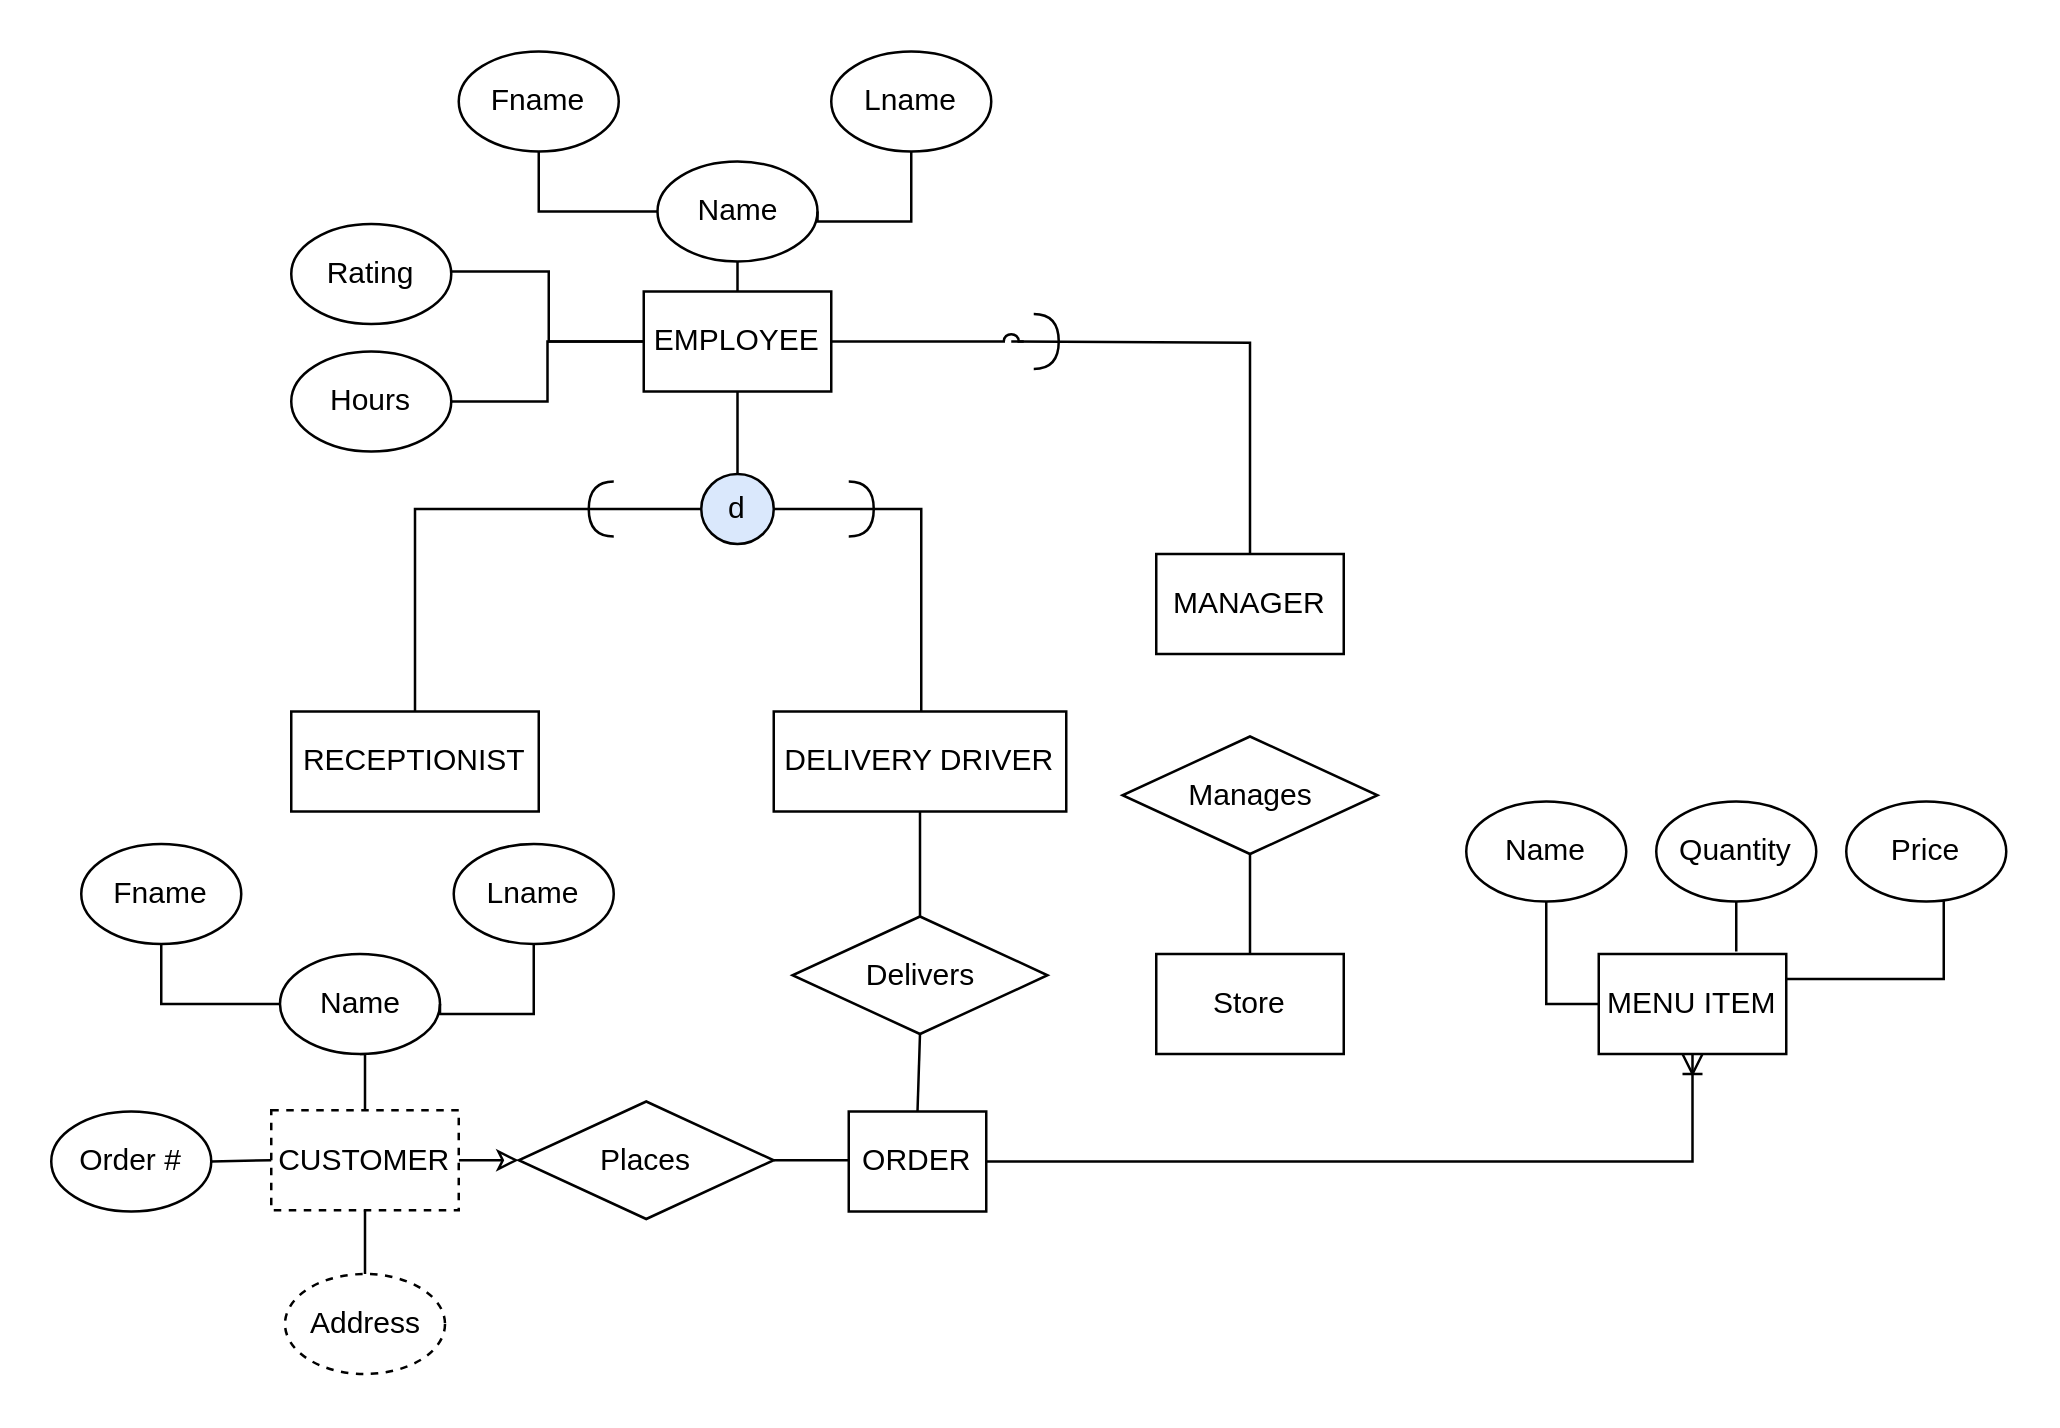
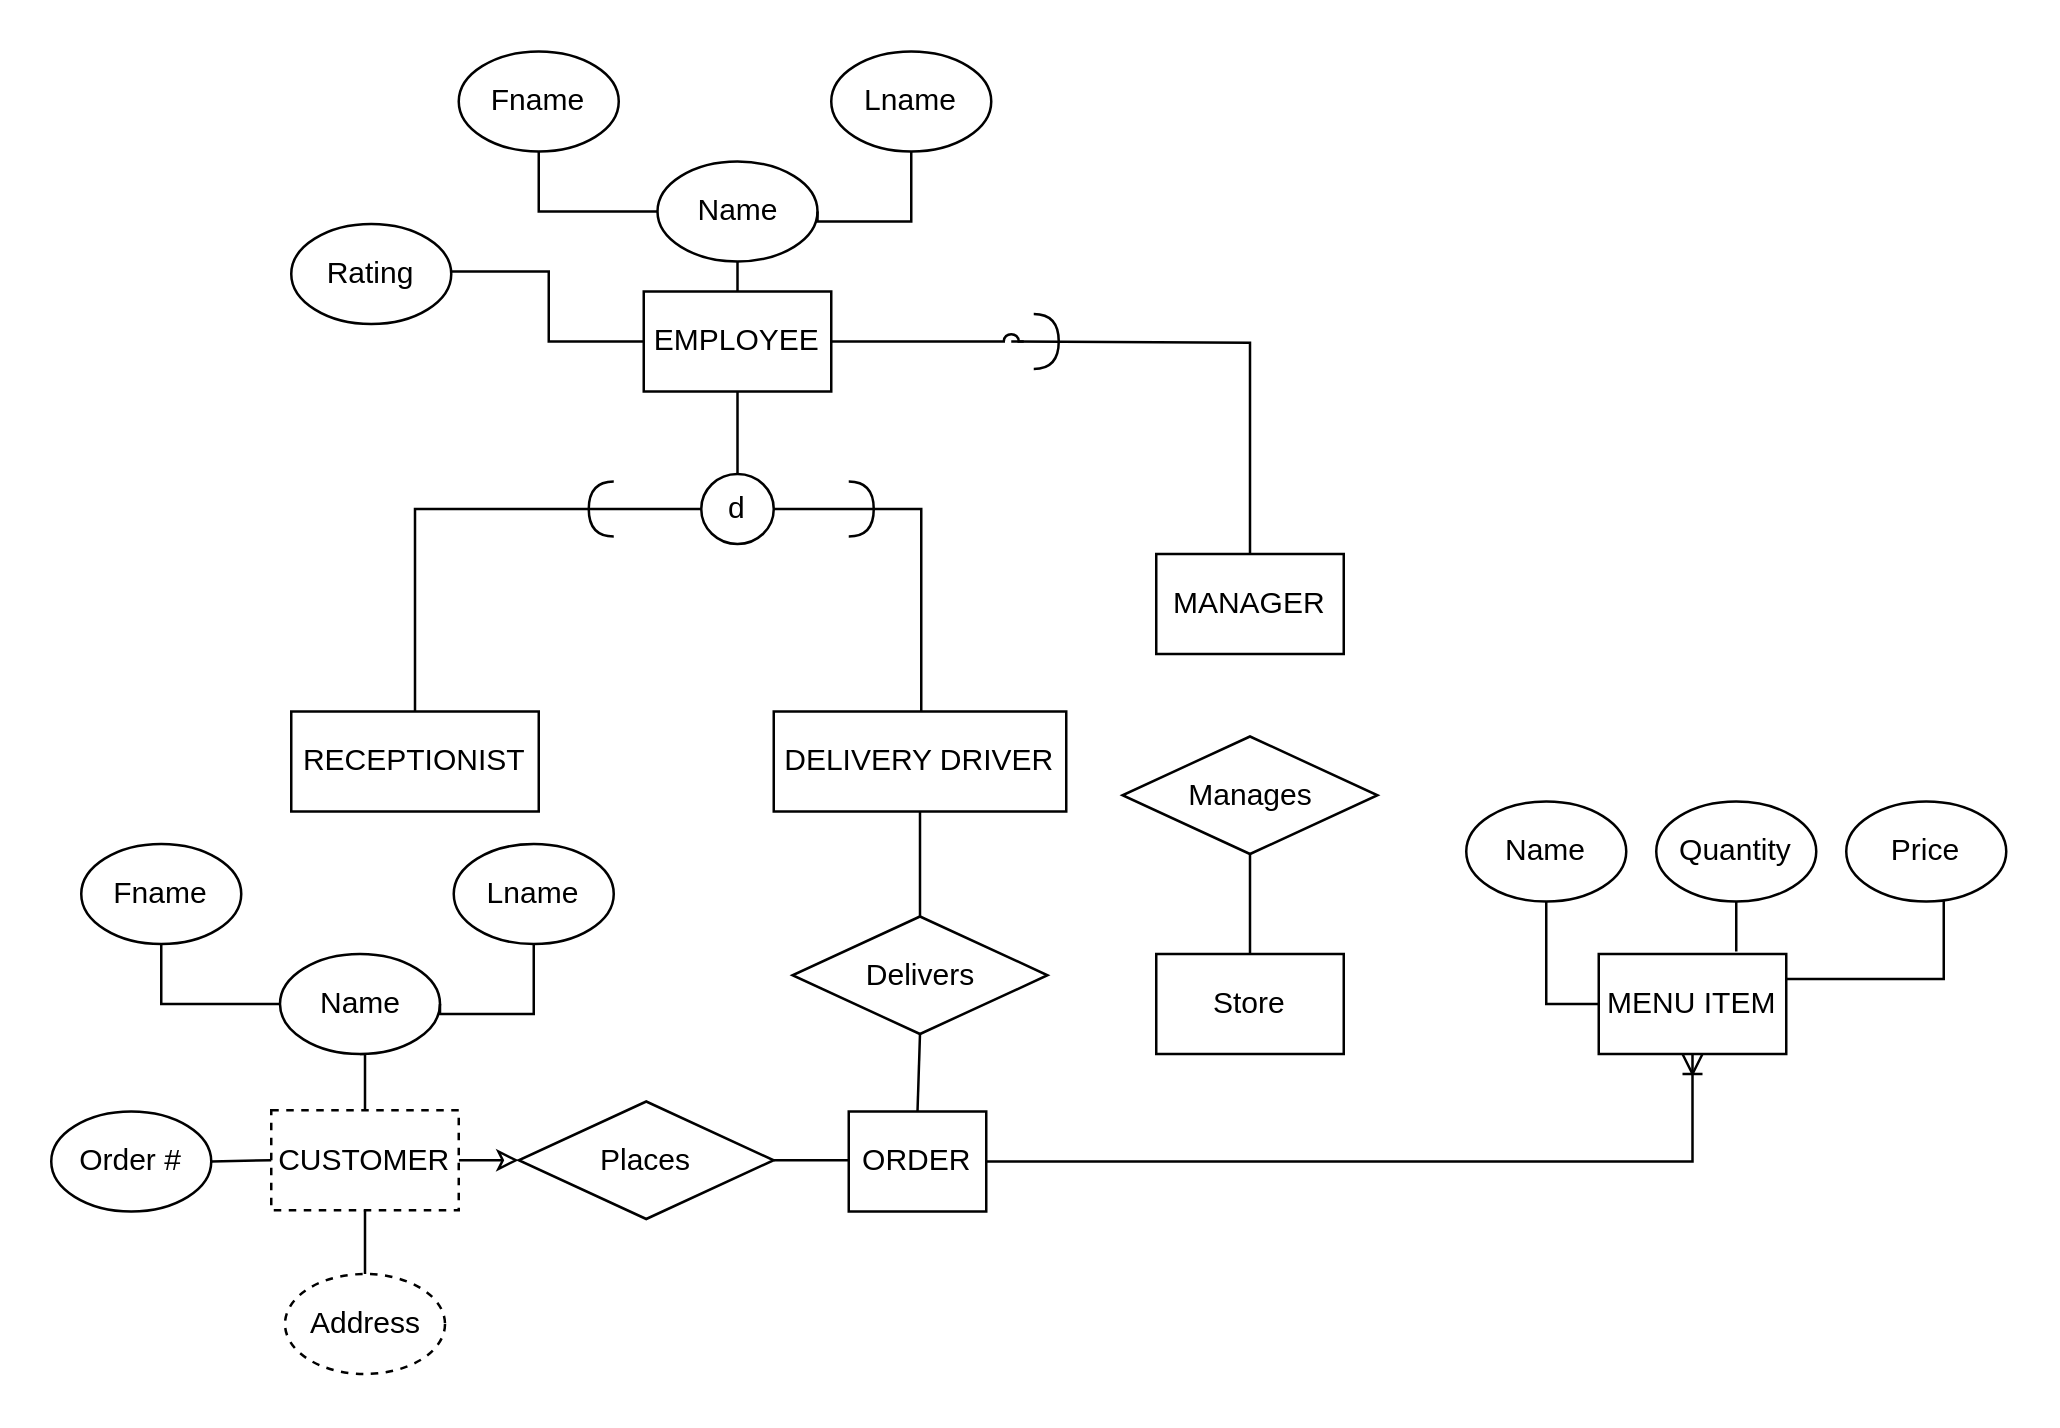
node "Hours": removed
edge "EMPLOYEE" -- "Hours": removed
node "d": fillcolor #dae8fc -> #ffffff
